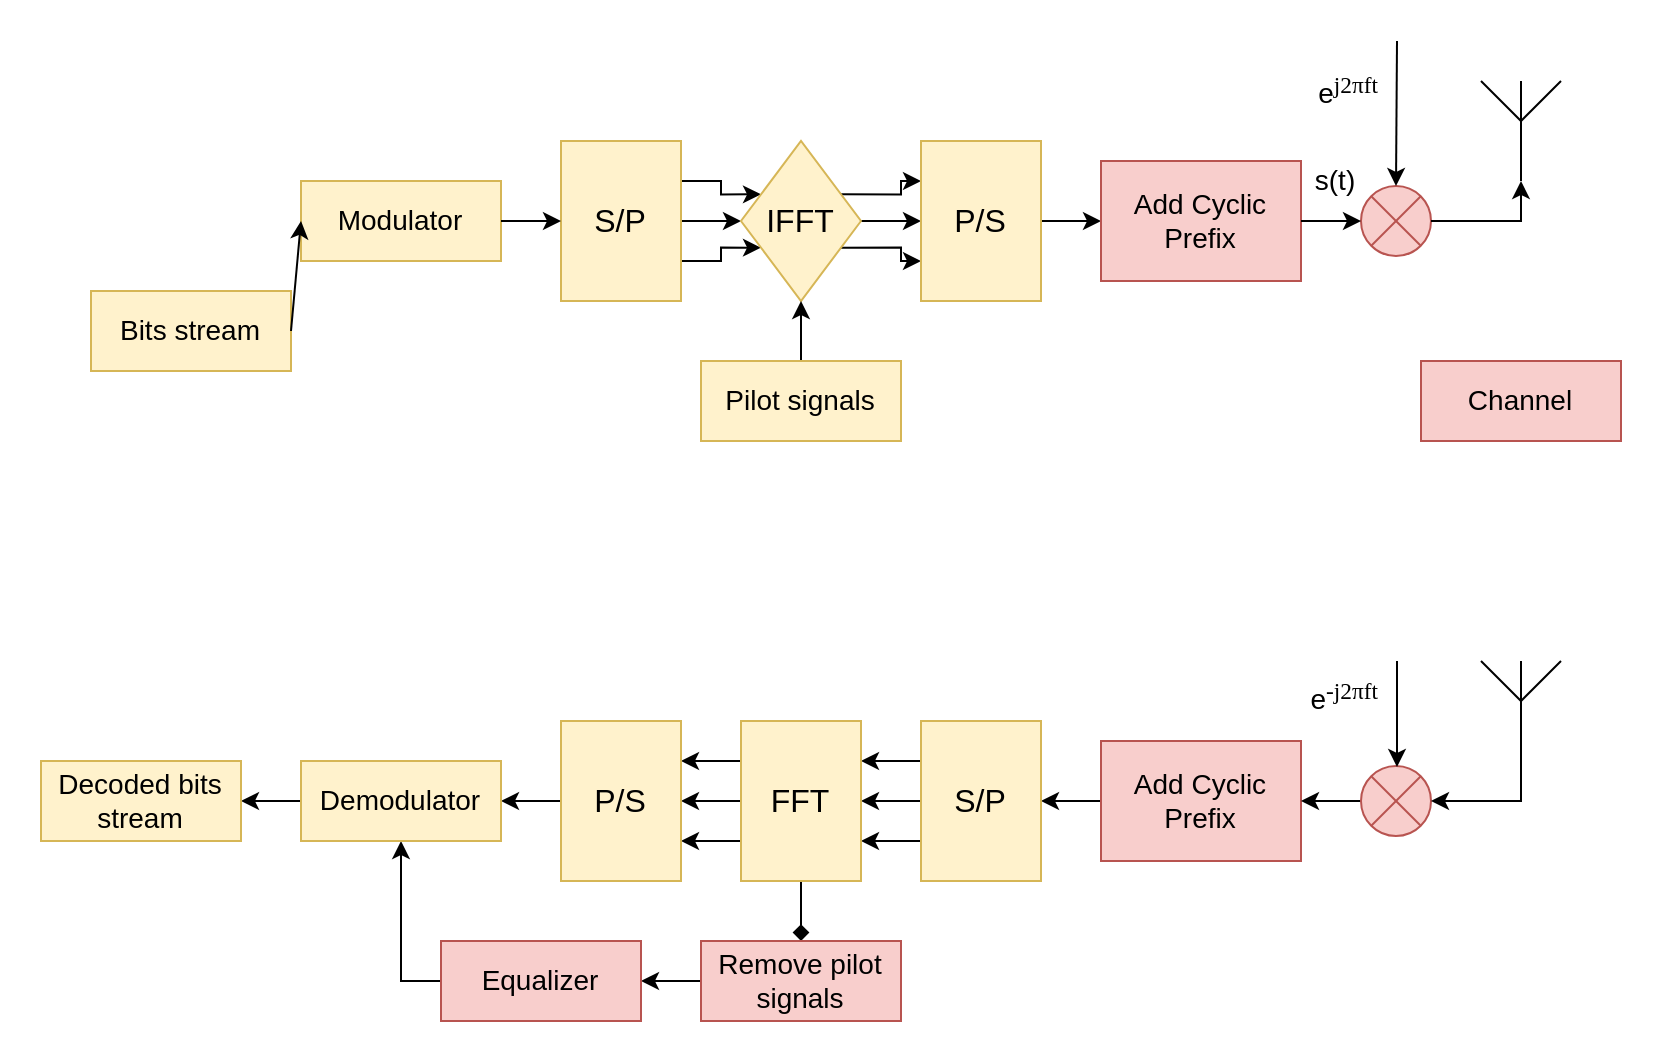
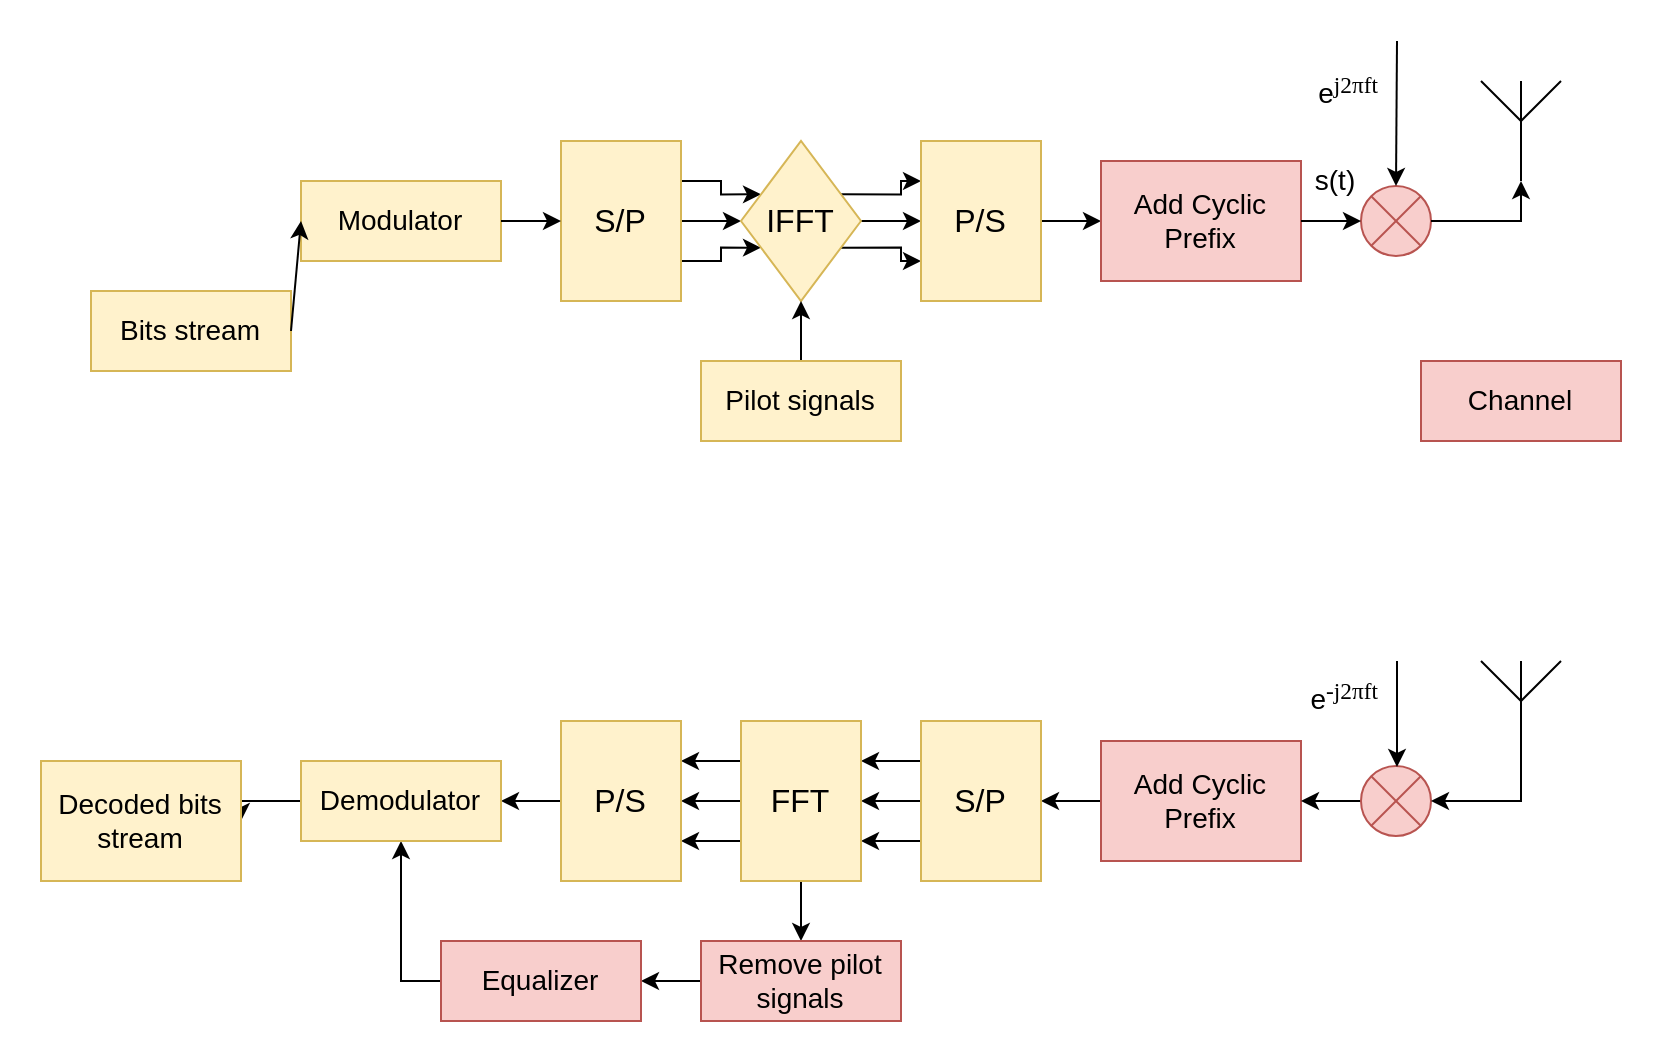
node "Decoded bits stream": size 200x80 -> 200x120
edge "FFT" -> "Remove pilot signals": arrowhead diamond -> classic
